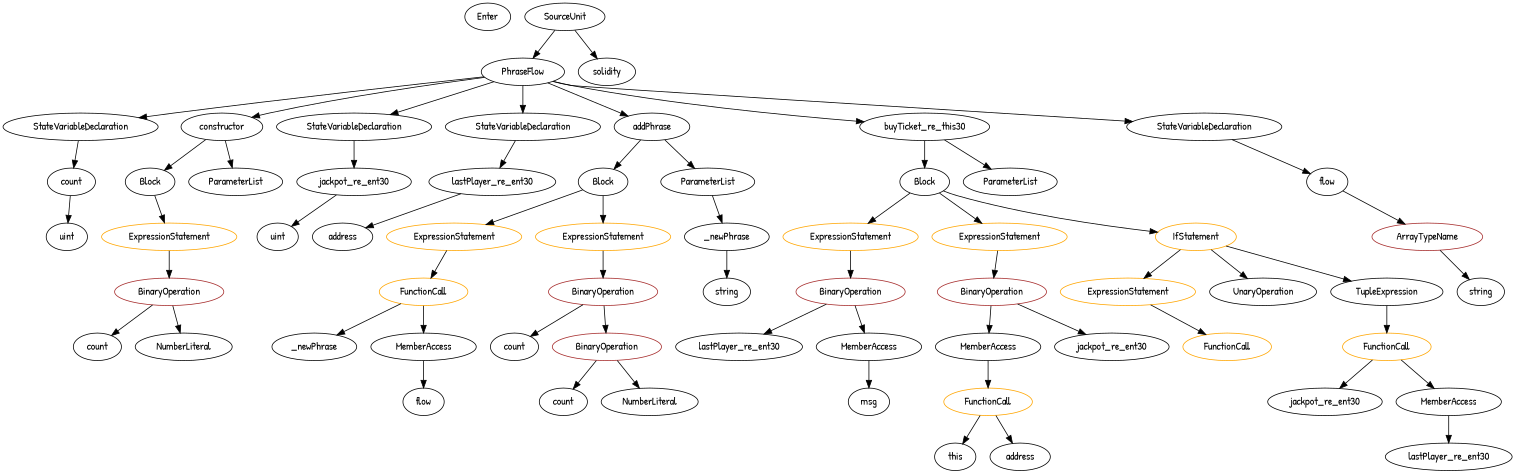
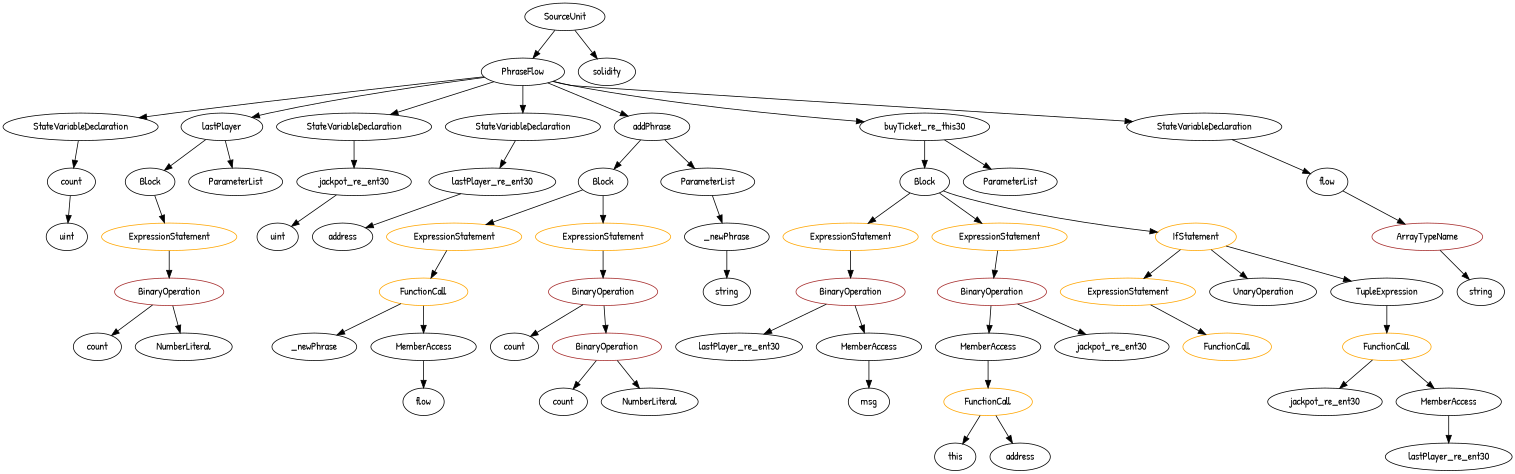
node "Enter": removed
node "constructor": label "constructor" -> "lastPlayer"
